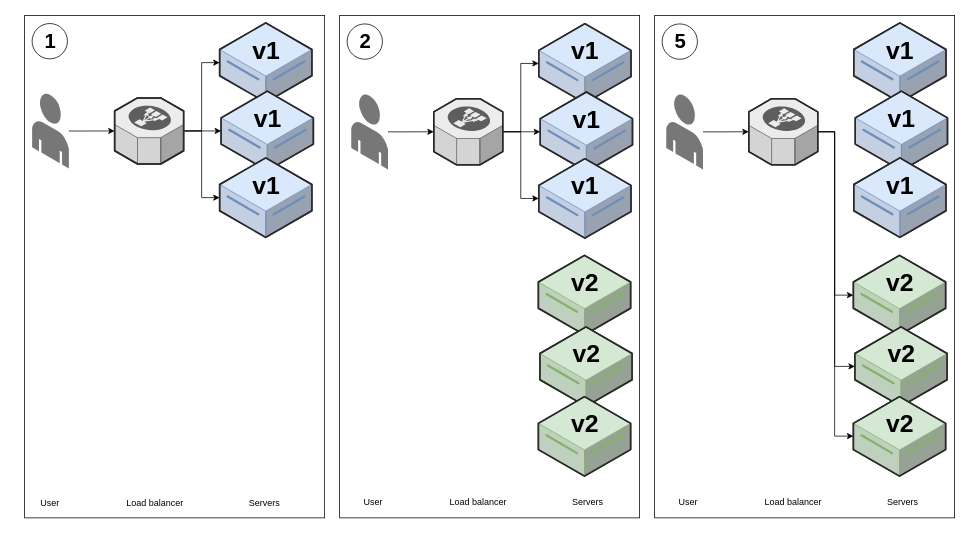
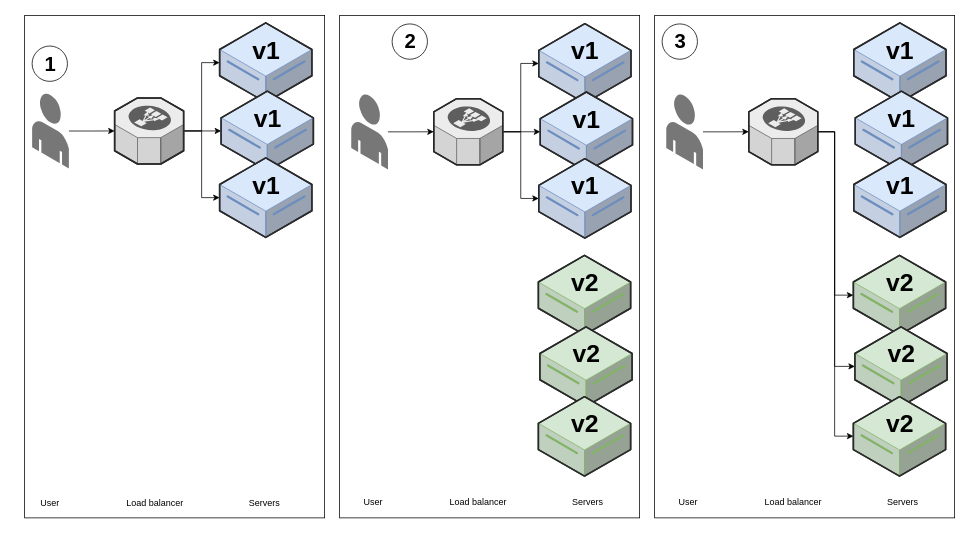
node "1": moved (50, 41) -> (50, 64)
node "2": moved (365, 42) -> (410, 42)
node "5": label "5" -> "3"
